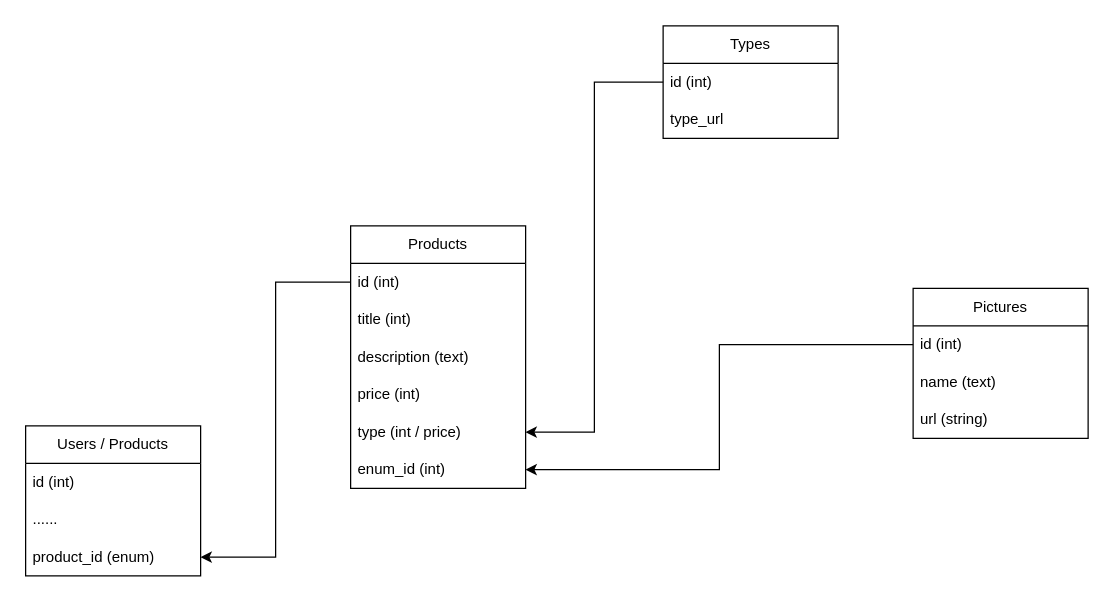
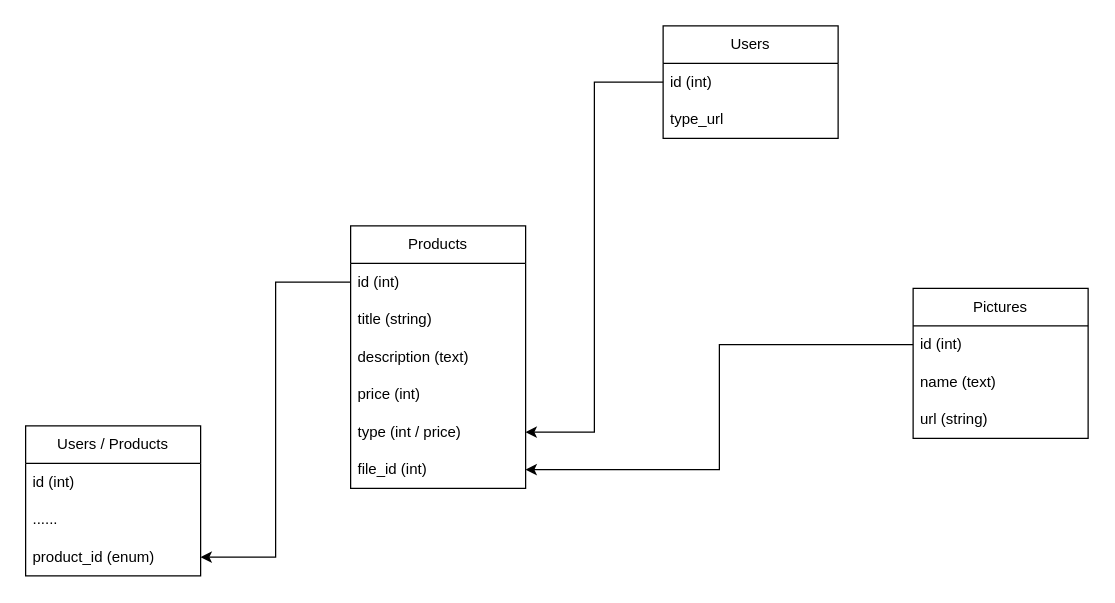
node "Types": label "Types" -> "Users"
node "title (int)": label "title (int)" -> "title (string)"
node "enum_id (int)": label "enum_id (int)" -> "file_id (int)"
